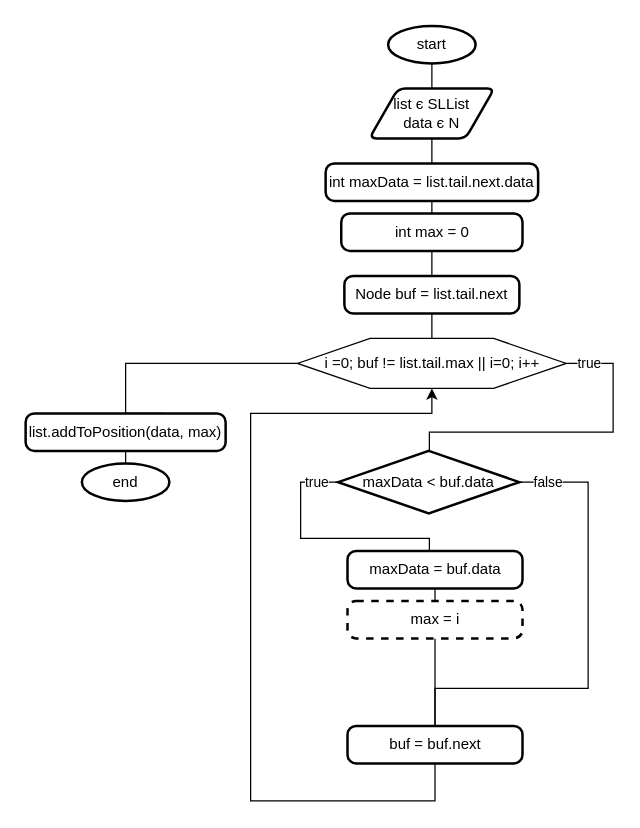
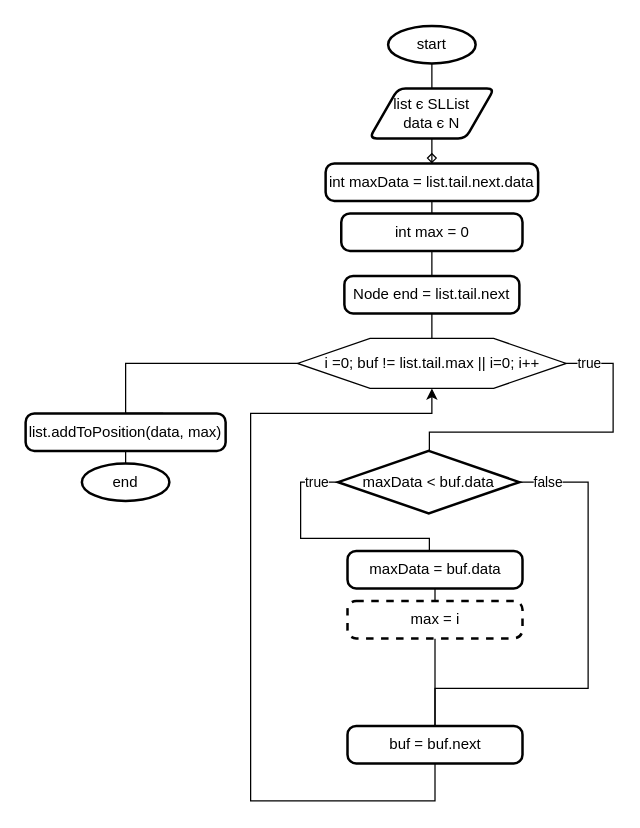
edge "list є SLList data є N" -- "int maxData = list.tail.next.data": arrowhead none -> diamond
node "Node buf = list.tail.next": label "Node buf = list.tail.next" -> "Node end = list.tail.next"
